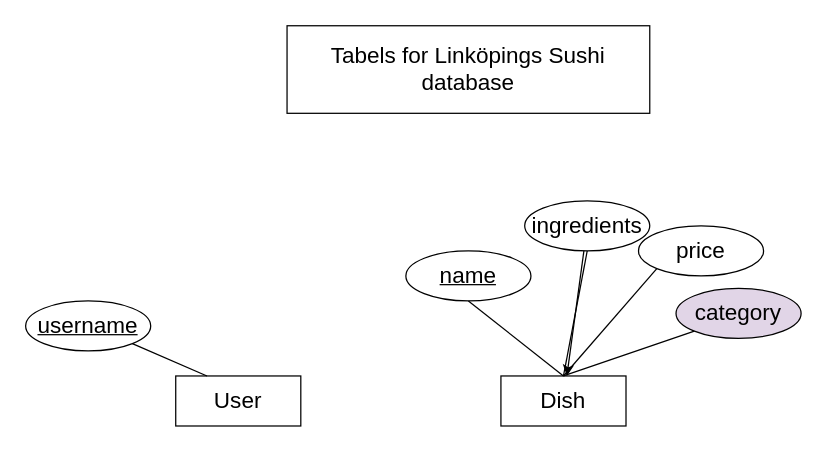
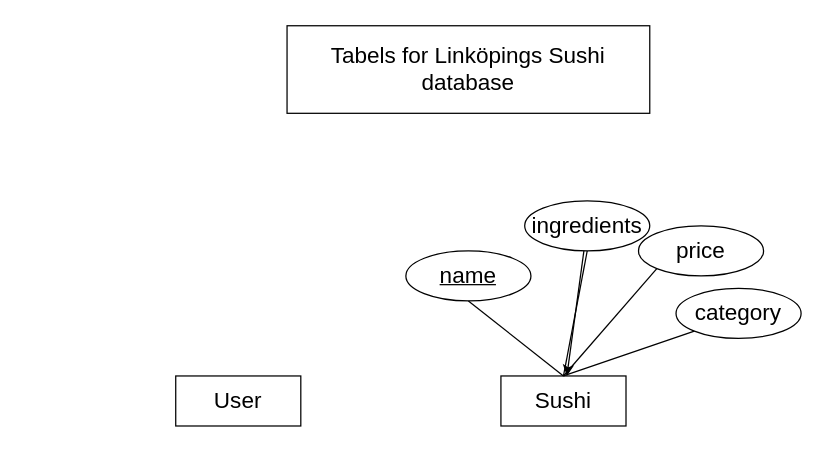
node "category": fillcolor #e1d5e7 -> #ffffff
node "username": removed
edge "username" -- "User": removed
node "Dish": label "Dish" -> "Sushi"
